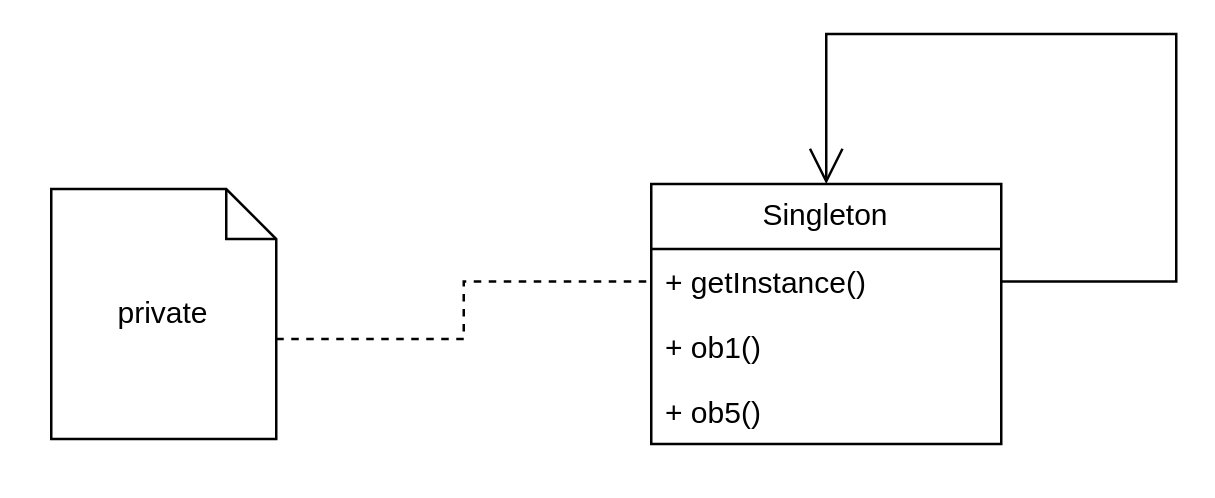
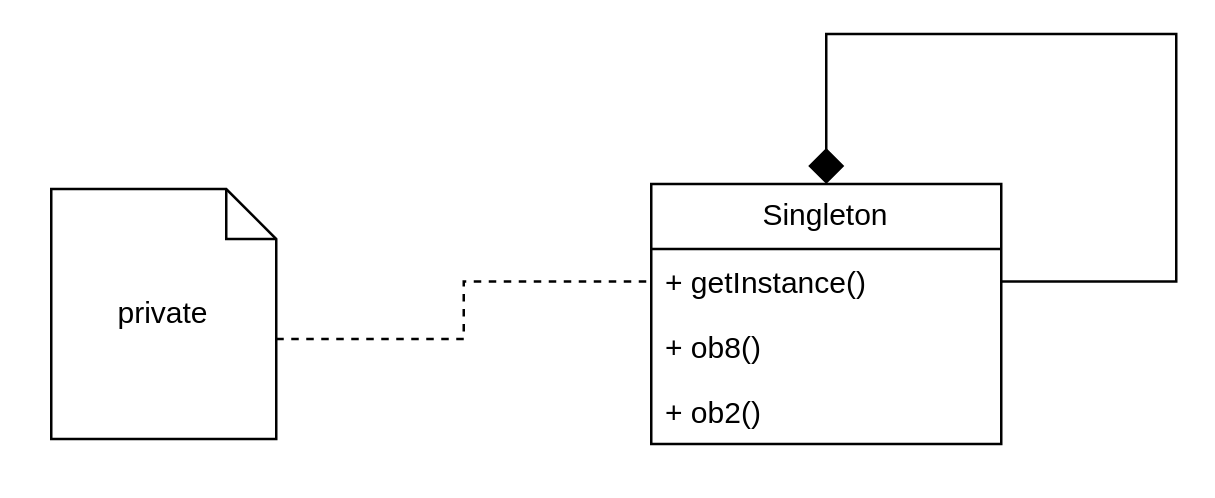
edge "+ getInstance()" -> "Singleton": arrowhead open -> diamond
node "+ ob1()": label "+ ob1()" -> "+ ob8()"
node "+ ob5()": label "+ ob5()" -> "+ ob2()"
